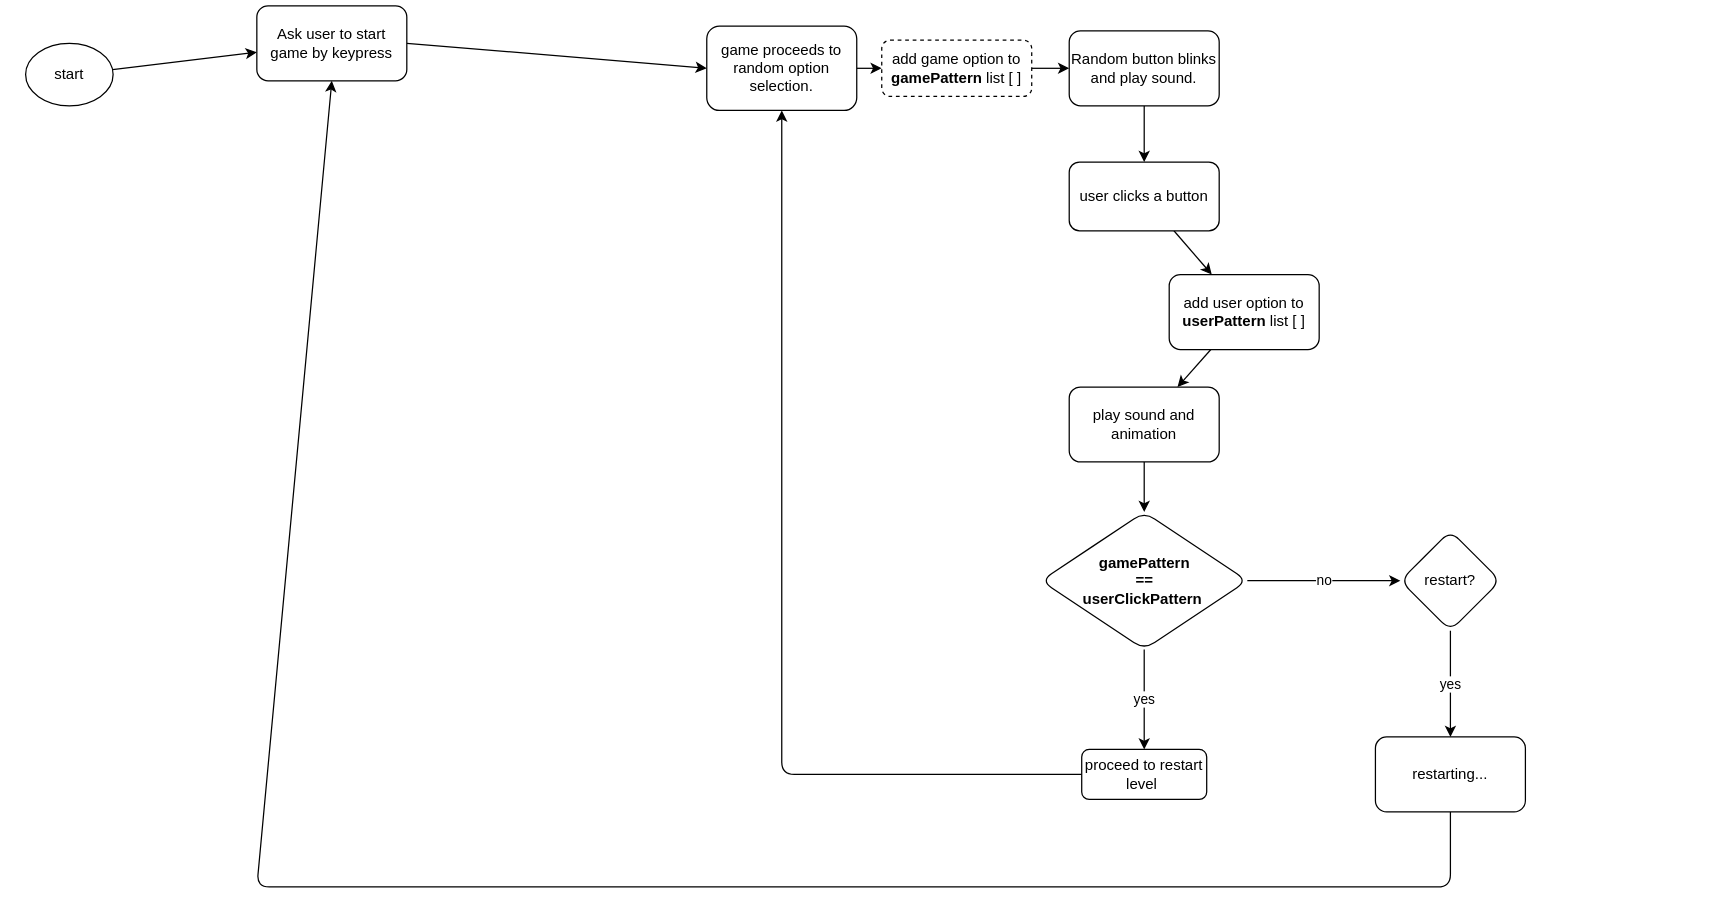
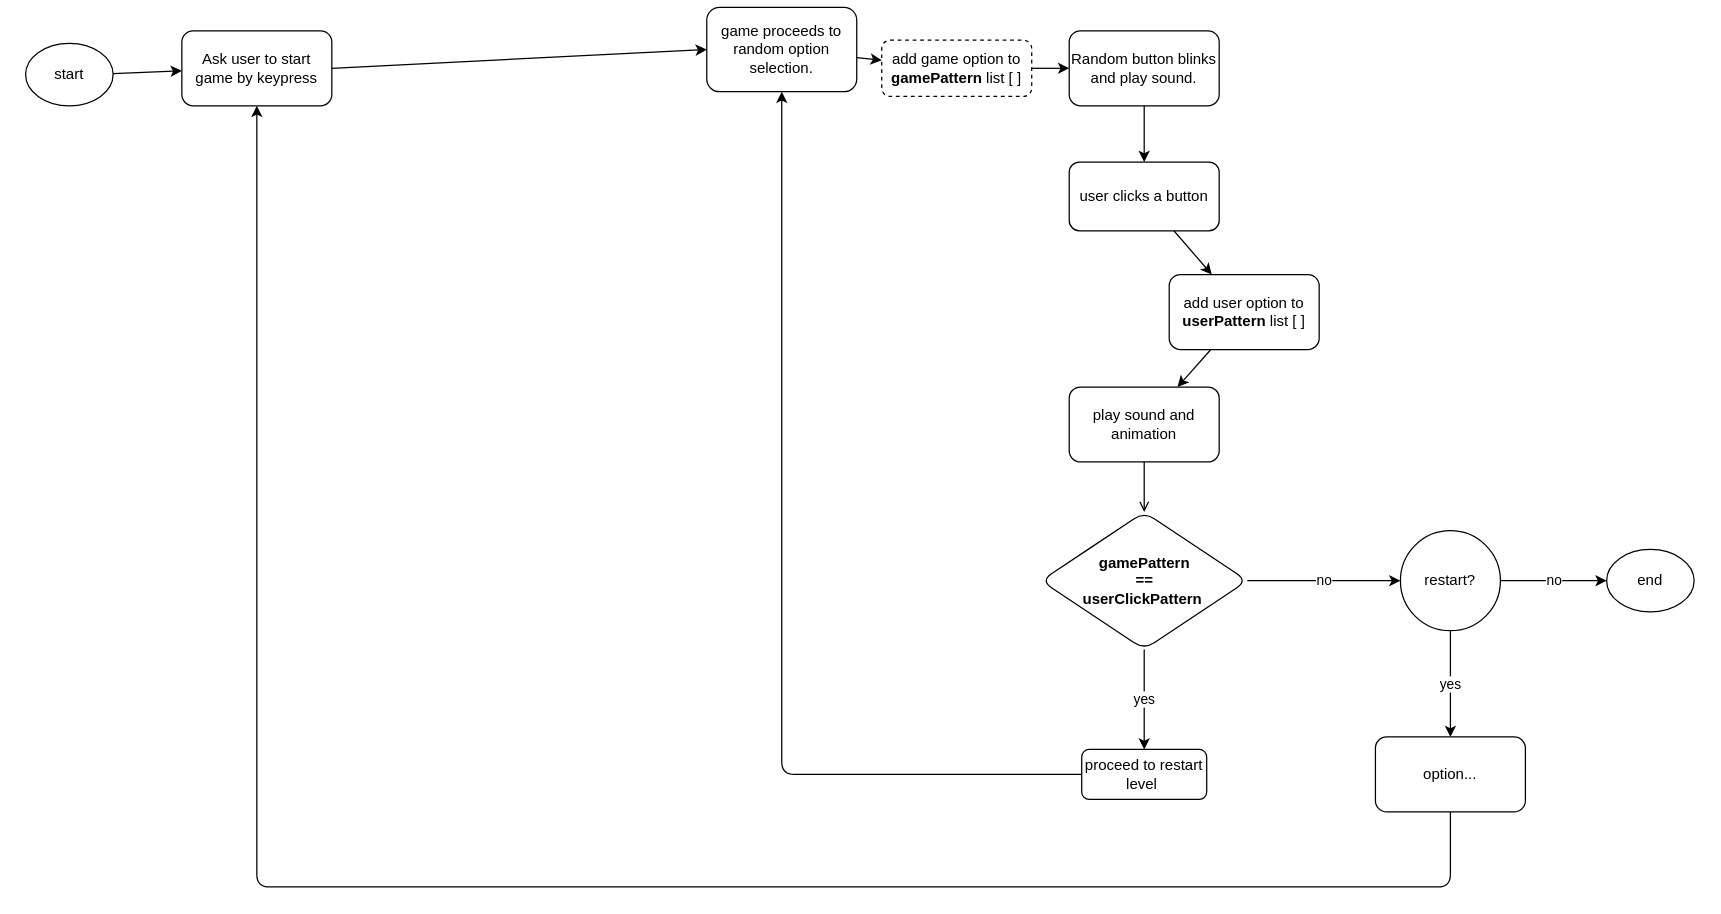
node "Ask user to start game by keypress": moved (332, 43) -> (257, 68)
node "game proceeds to random option selection.": moved (782, 68) -> (782, 49)
edge "play sound and animation" -> "gamePattern == userClickPattern": arrowhead classic -> open
node "restart?": shape diamond -> ellipse
edge "restart?" -> "end": added, label "no"
node "end": added
node "restarting...": label "restarting..." -> "option..."
